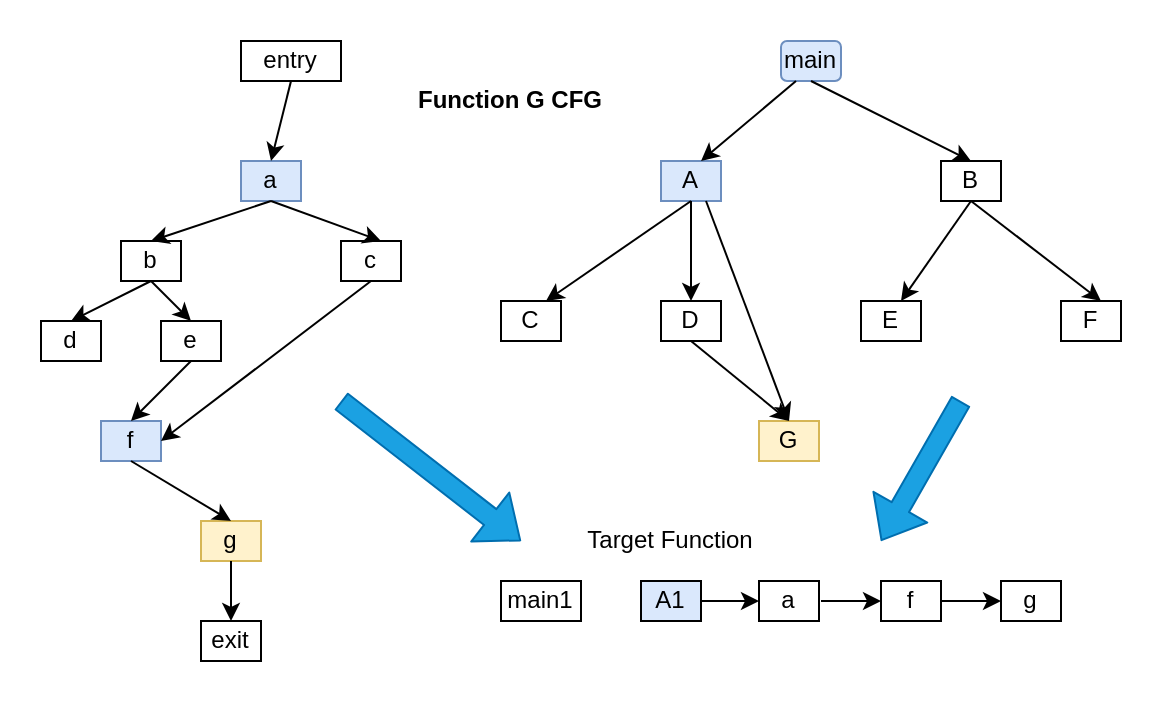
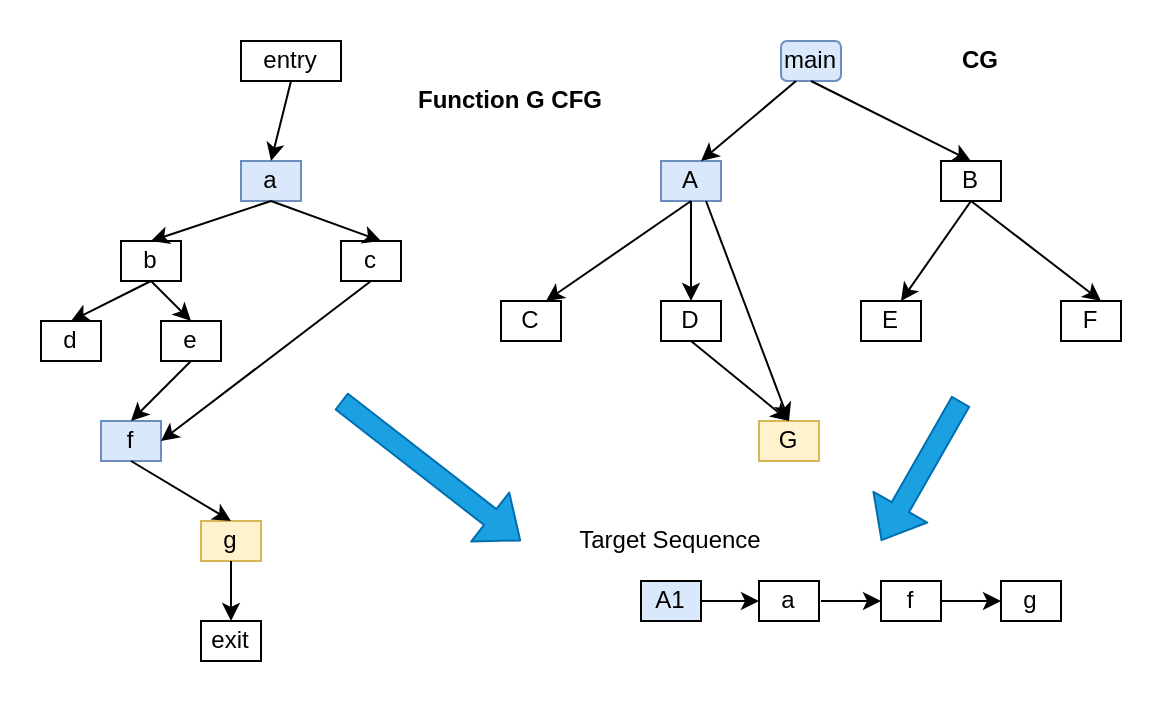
node "CG": added
node "Target Function": label "Target Function" -> "Target Sequence"
node "main1": removed
